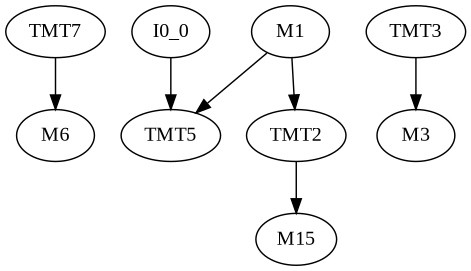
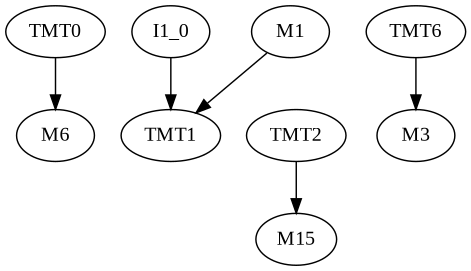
node "TMT7": label "TMT7" -> "TMT0"
node "I0_0": label "I0_0" -> "I1_0"
node "TMT3": label "TMT3" -> "TMT6"
edge "M1" -> "TMT2": removed
node "TMT5": label "TMT5" -> "TMT1"
